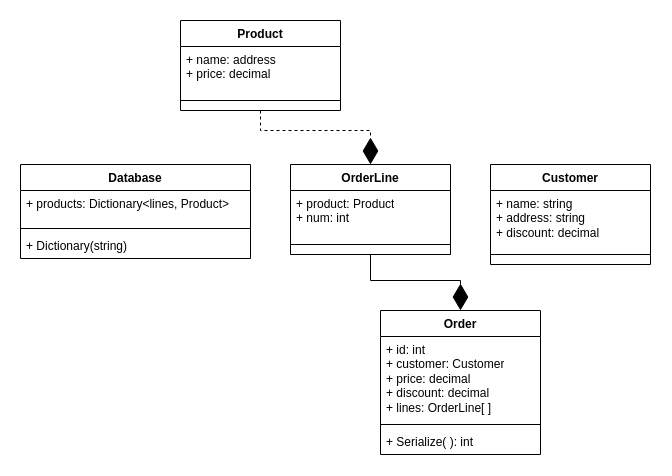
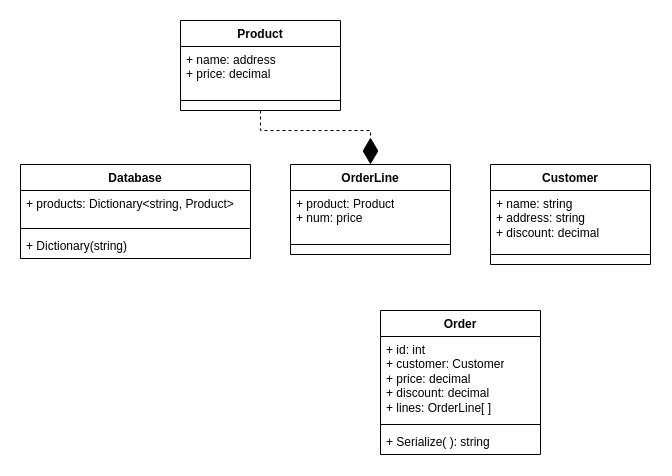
node "+ products: Dictionary<lines, Product>": label "+ products: Dictionary<lines, Product>" -> "+ products: Dictionary<string, Product>"
node "+ product: Product + num: int": label "+ product: Product + num: int" -> "+ product: Product + num: price"
edge "OrderLine" -> "Order": removed
node "+ Serialize( ): int": label "+ Serialize( ): int" -> "+ Serialize( ): string"
